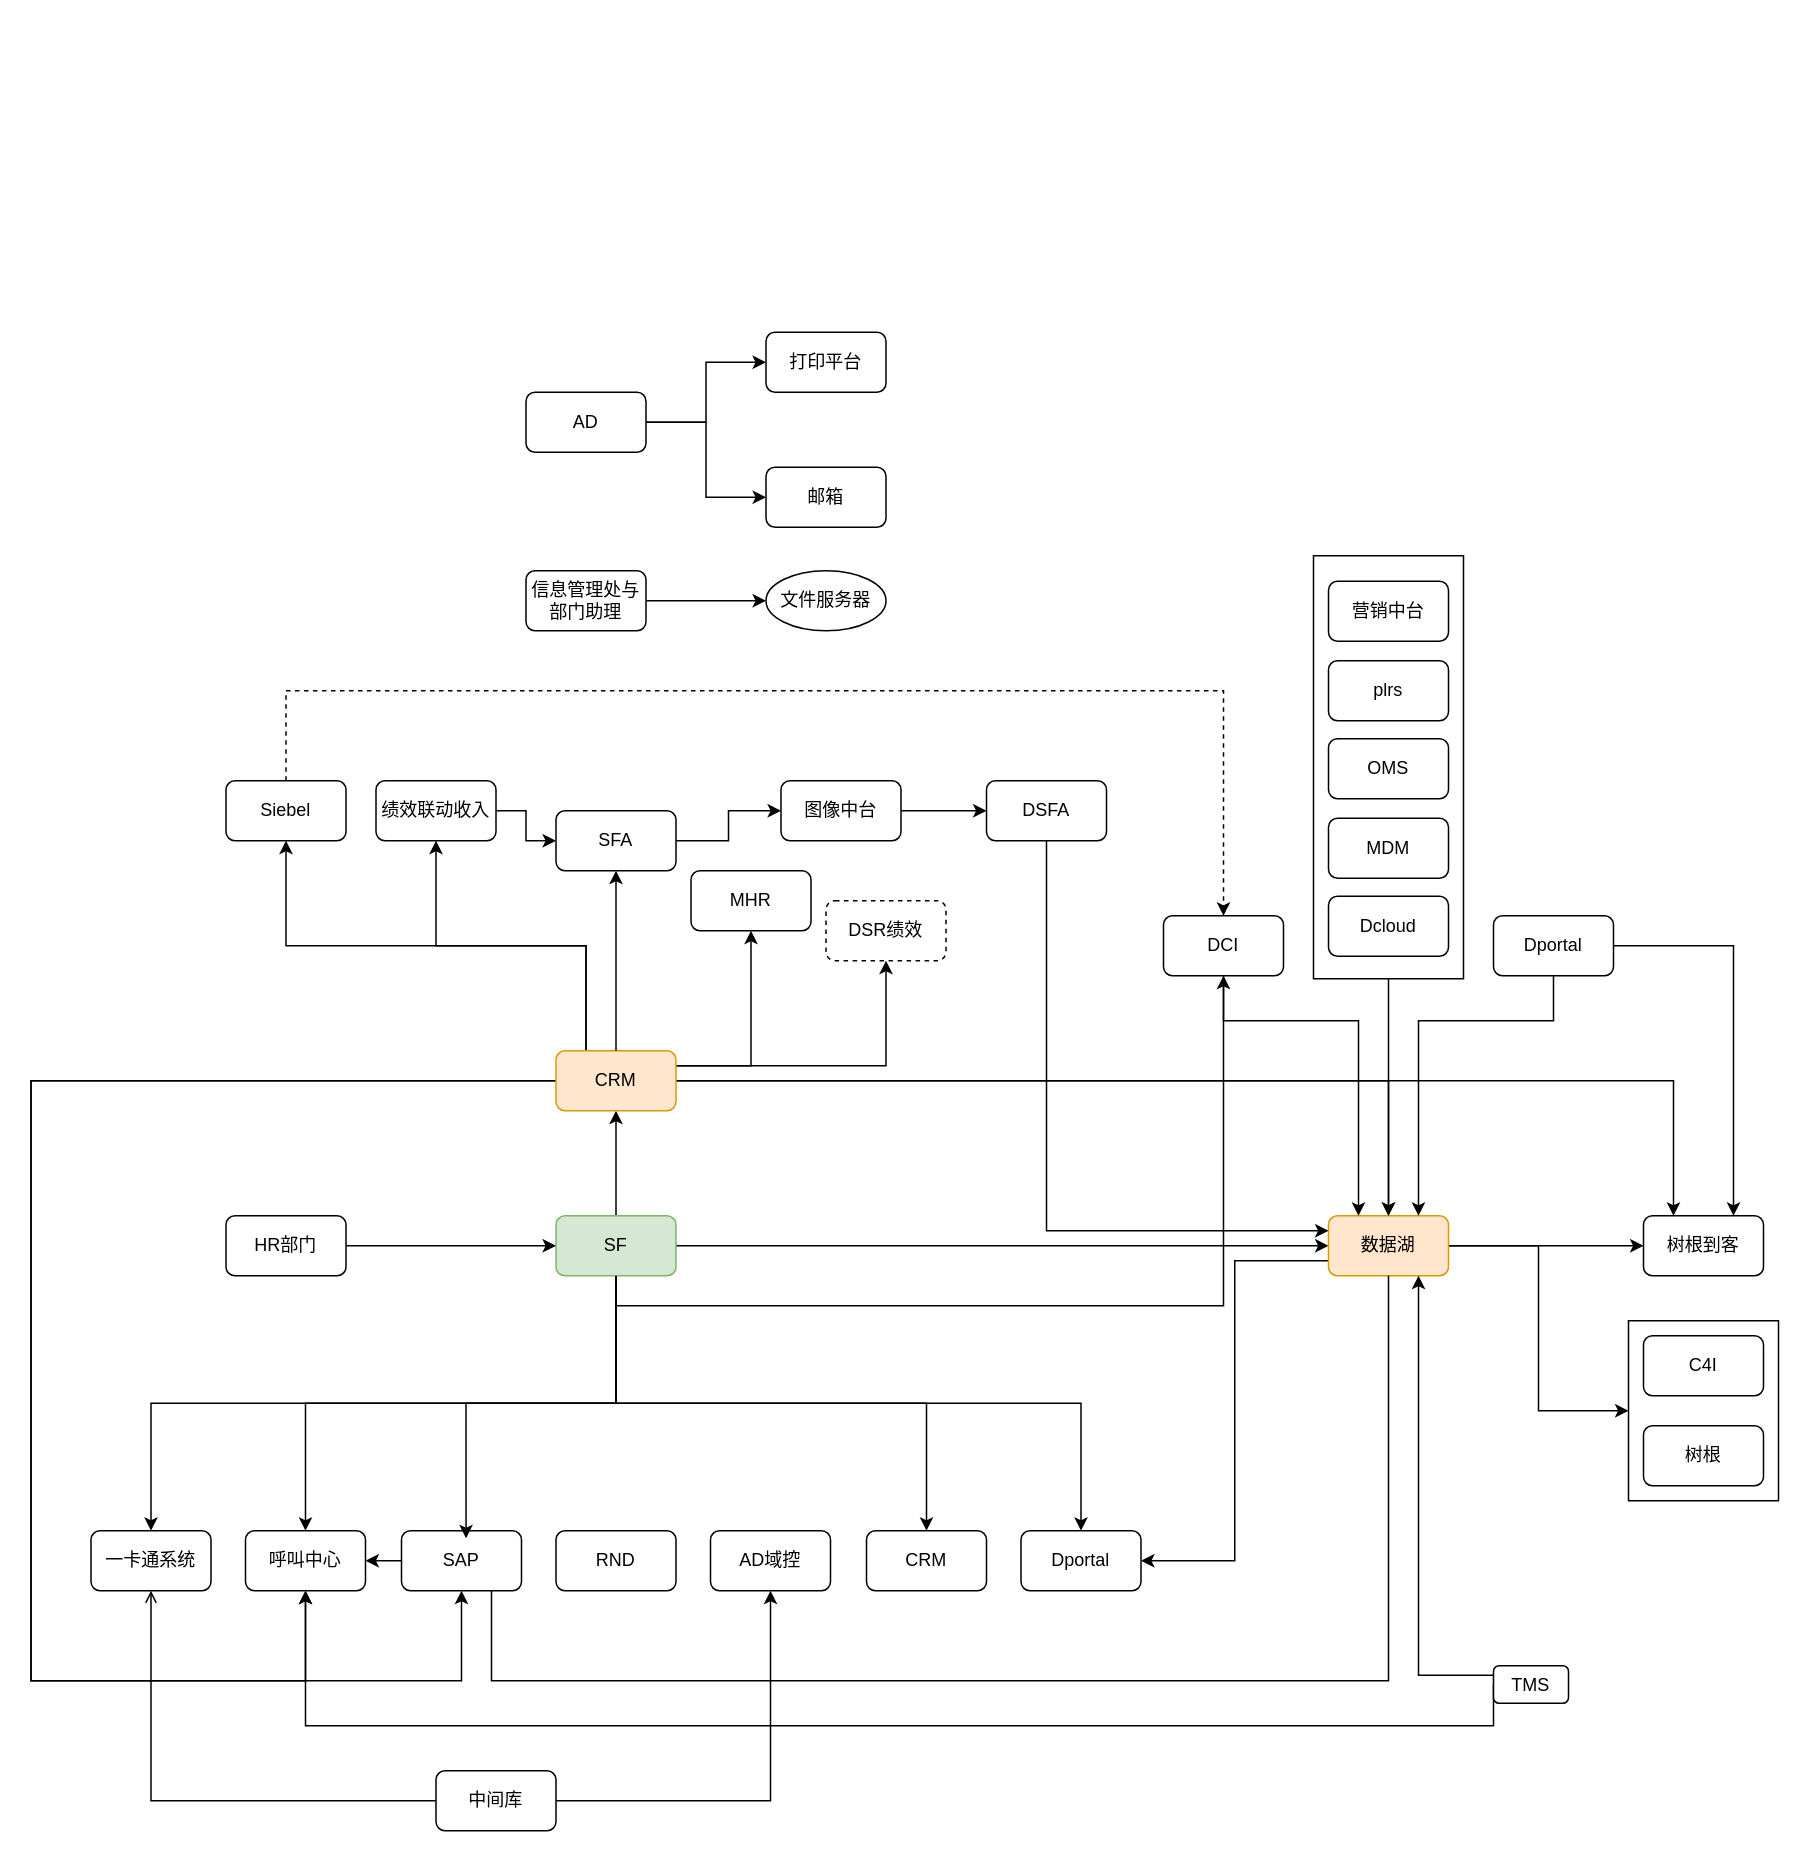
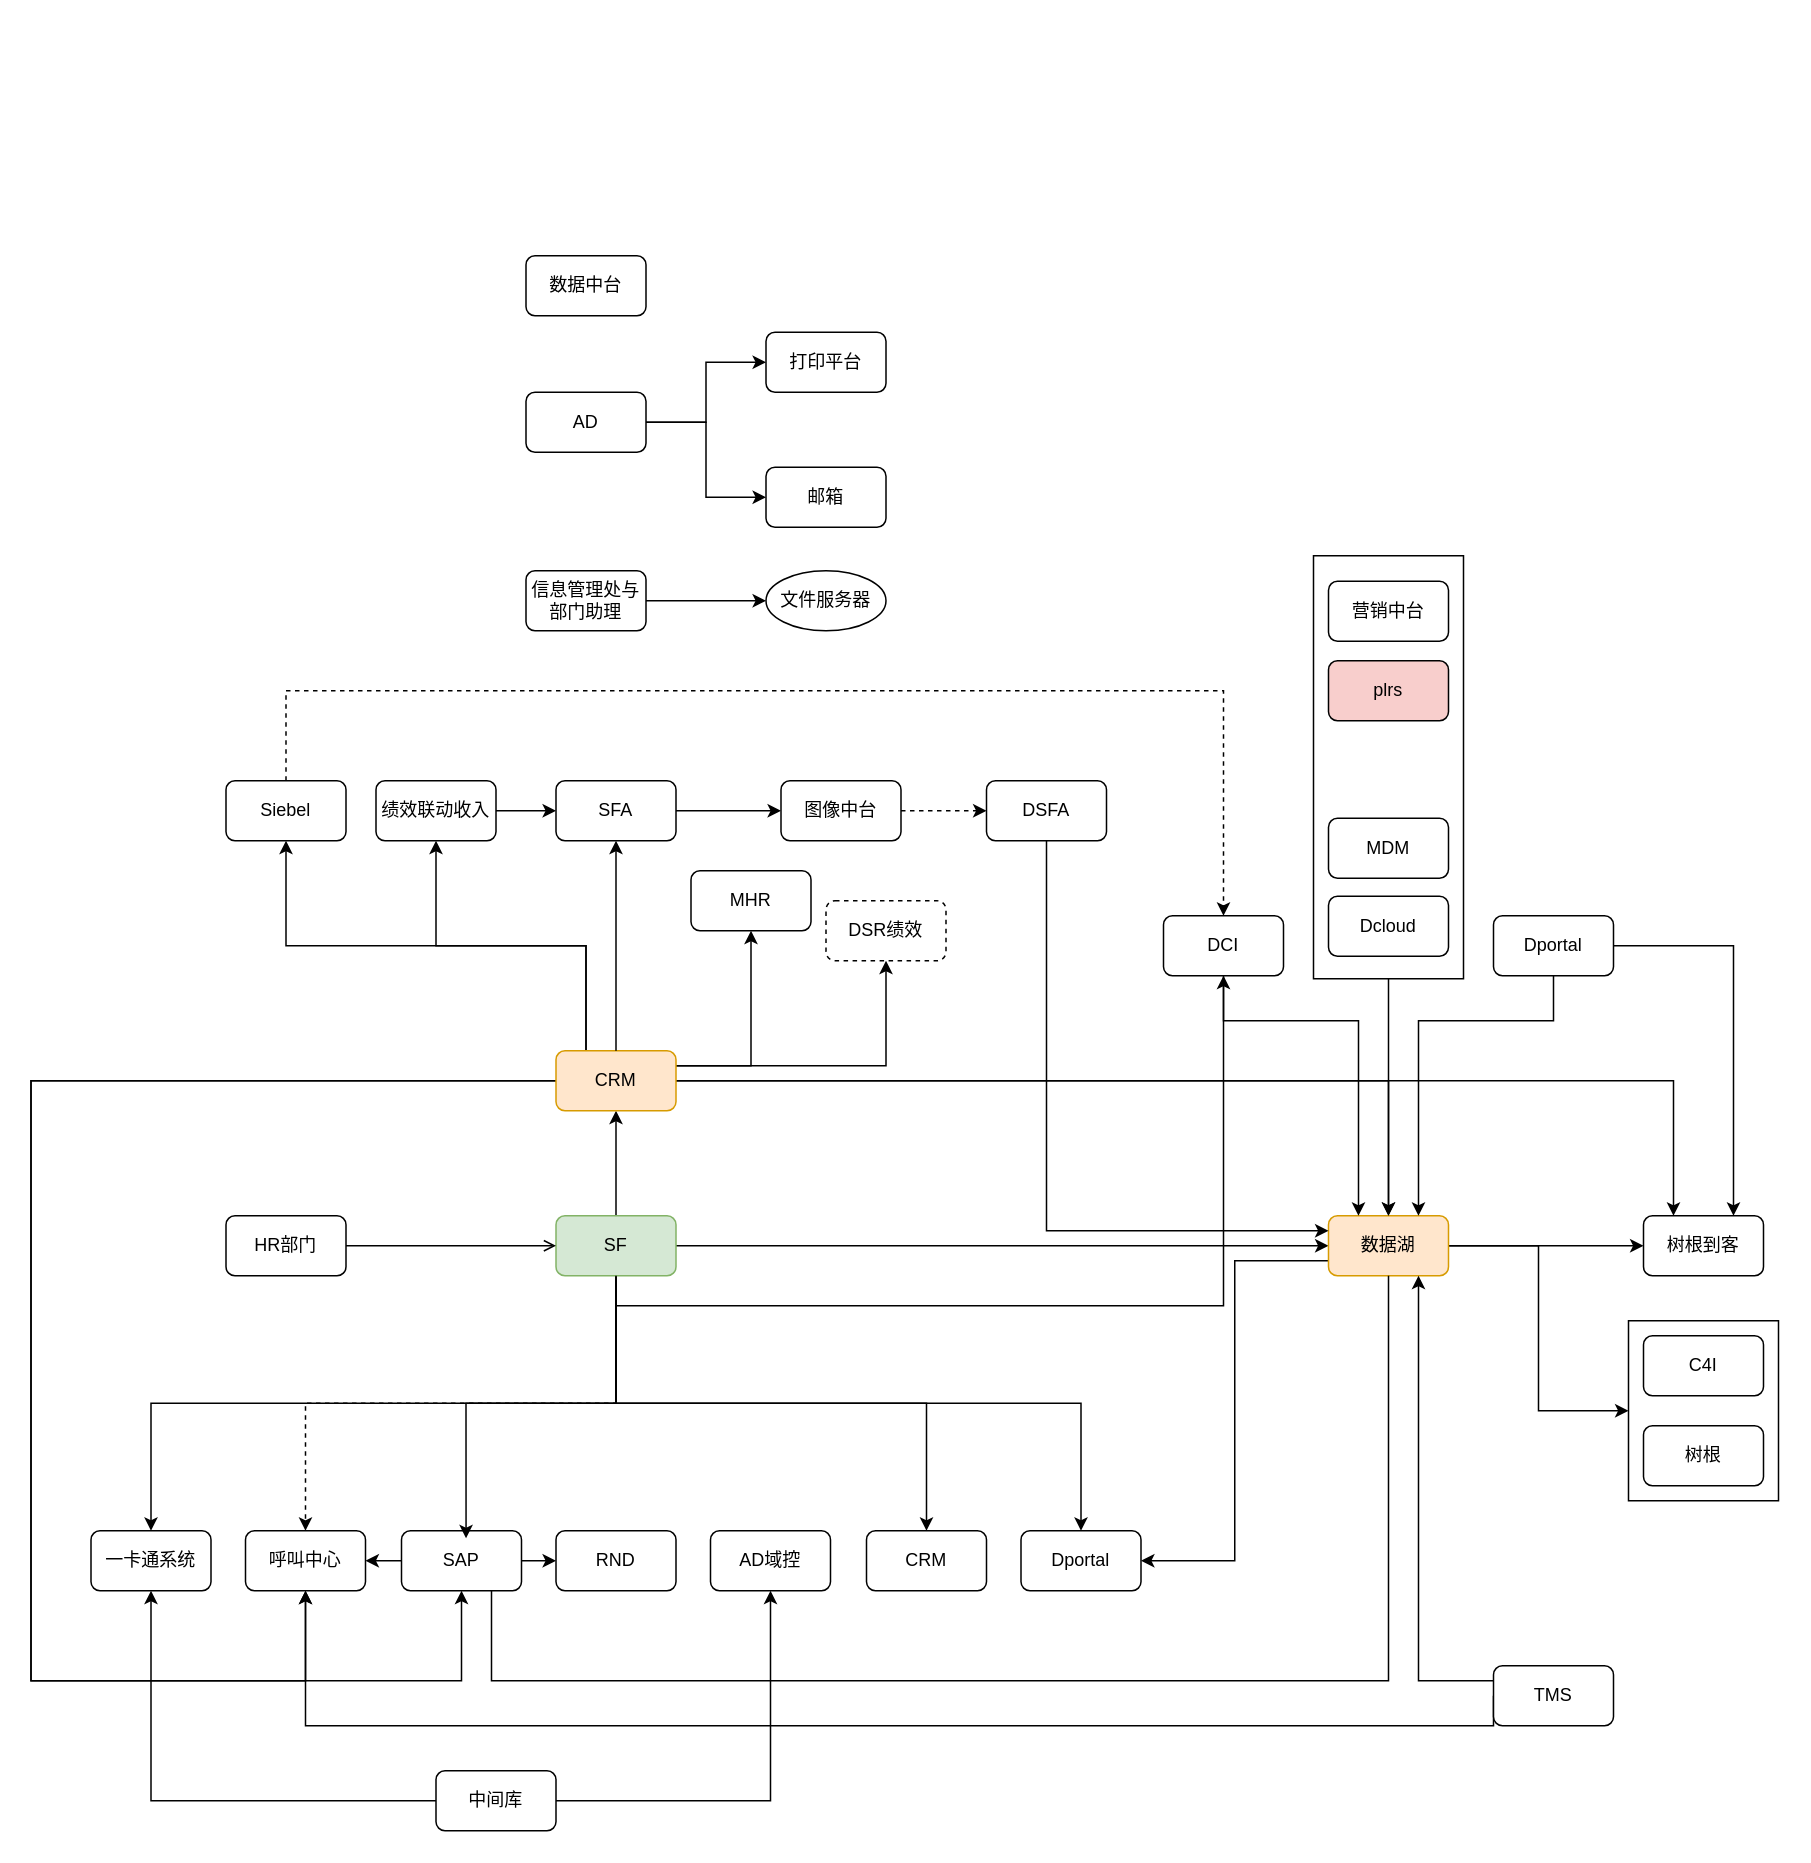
node "数据中台": added
node "plrs": fillcolor #ffffff -> #f8cecc
node "OMS": removed
edge "图像中台" -> "DSFA": style solid -> dashed
node "SFA": moved (616, 841) -> (616, 811)
edge "HR部门" -> "SF": arrowhead classic -> open
edge "SF" -> "呼叫中心": style solid -> dashed
edge "SAP" -> "RND": added
edge "中间库" -> "一卡通系统": arrowhead open -> classic
node "TMS": size 75x38 -> 120x60
